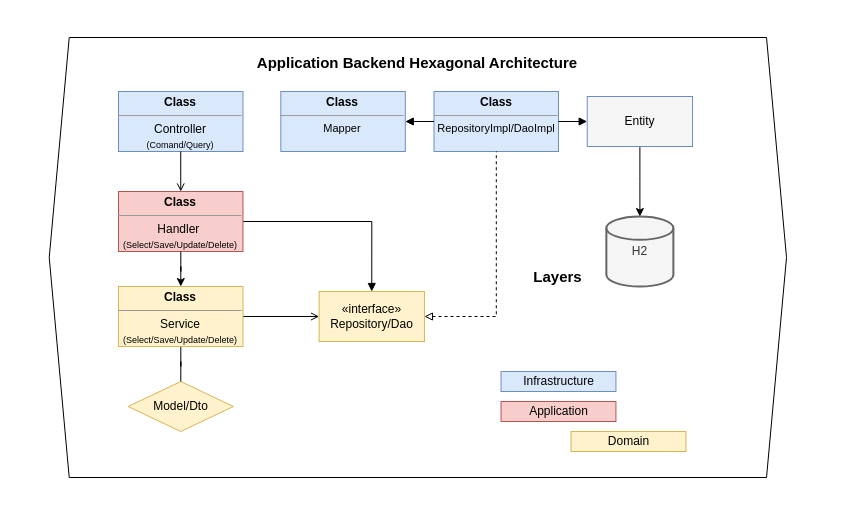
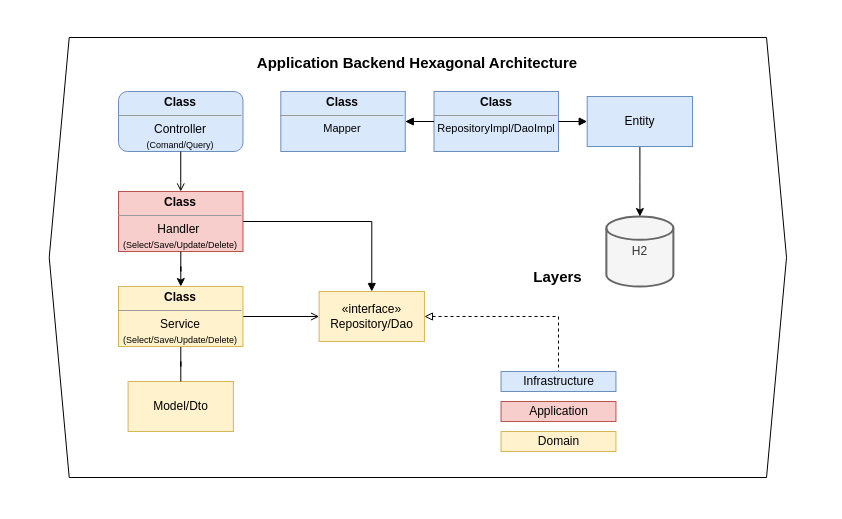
node "Class Controller (Comand/Query)": shape rectangle -> rounded rectangle
node "Entity": fillcolor #f5f5f5 -> #dae8fc
edge "Class RepositoryImpl/DaoImpl" -> "«interface» Repository/Dao": now "Infrastructure" -> "«interface» Repository/Dao"
node "Model/Dto": shape diamond -> rectangle
node "Domain": moved (628, 442) -> (558, 442)
